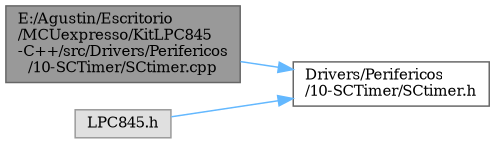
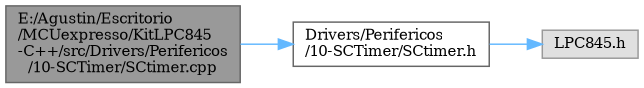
edge "LPC845.h" -> "Drivers/Perifericos /10-SCTimer/SCtimer.h": reversed
